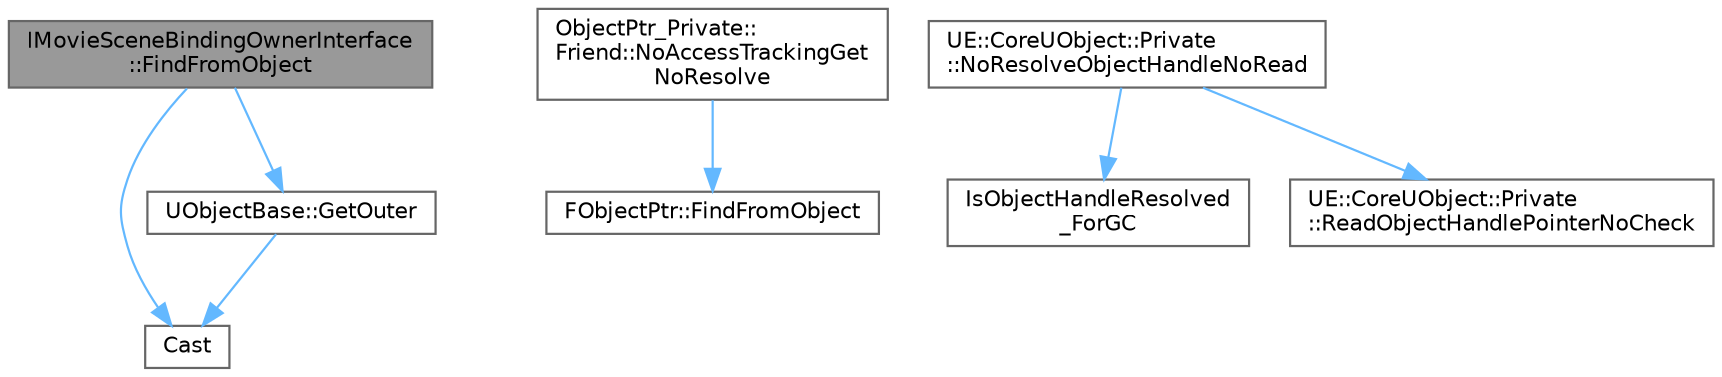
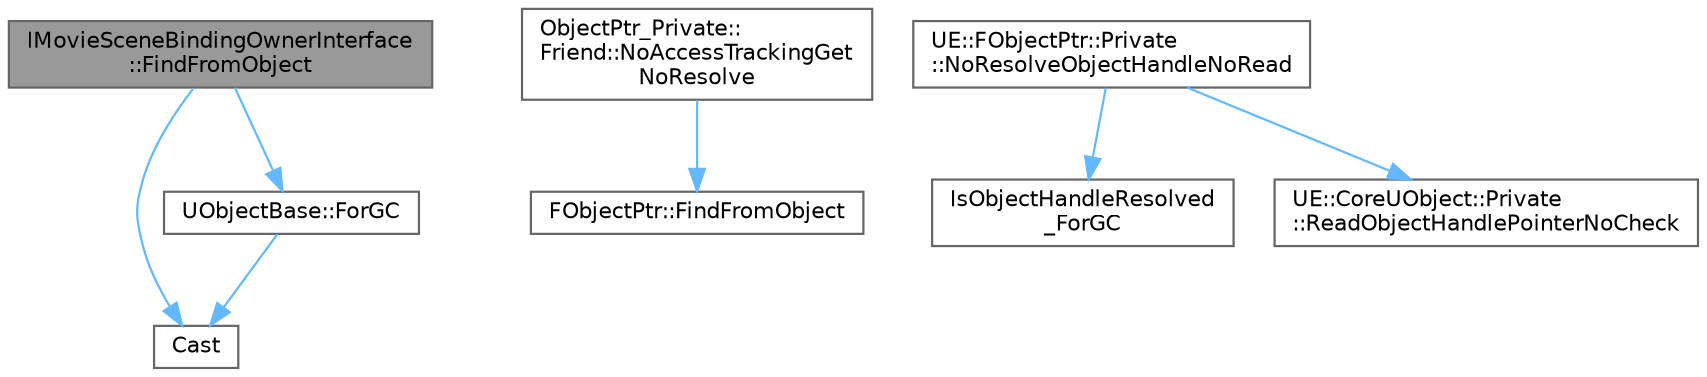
node "UE::CoreUObject::Private ::NoResolveObjectHandleNoRead": label "UE::CoreUObject::Private ::NoResolveObjectHandleNoRead" -> "UE::FObjectPtr::Private ::NoResolveObjectHandleNoRead"
node "UObjectBase::GetOuter": label "UObjectBase::GetOuter" -> "UObjectBase::ForGC"
